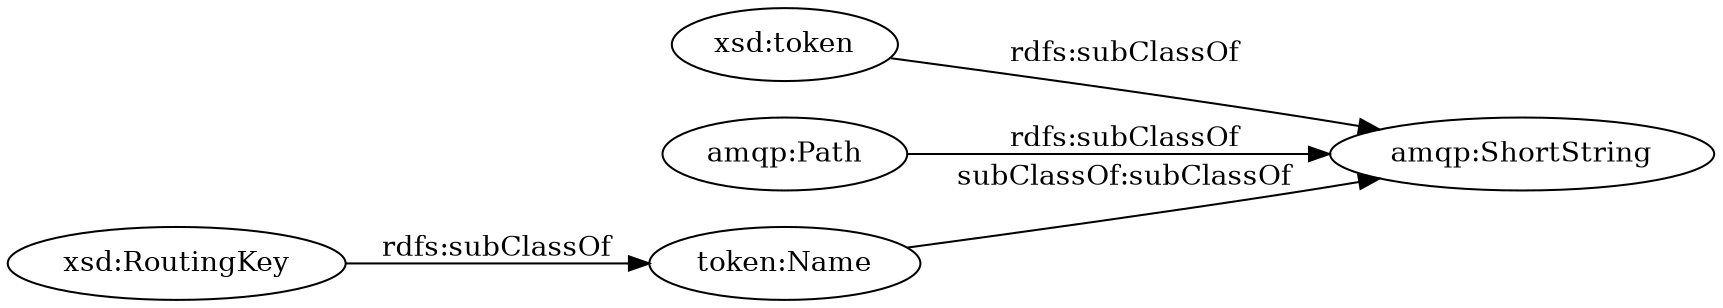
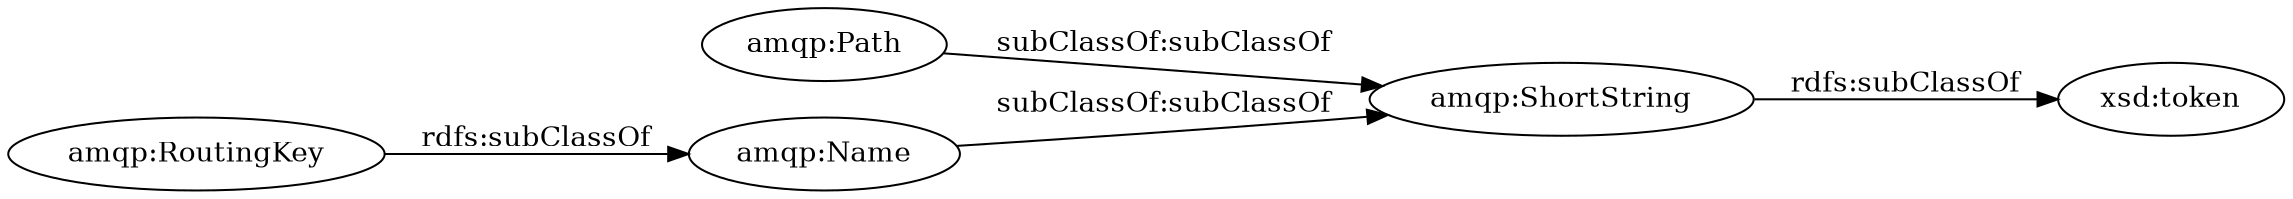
edge "xsd:token" -> "amqp:ShortString": reversed
edge "amqp:Path" -> "amqp:ShortString": label "rdfs:subClassOf" -> "subClassOf:subClassOf"
node "xsd:RoutingKey": label "xsd:RoutingKey" -> "amqp:RoutingKey"
node "token:Name": label "token:Name" -> "amqp:Name"
